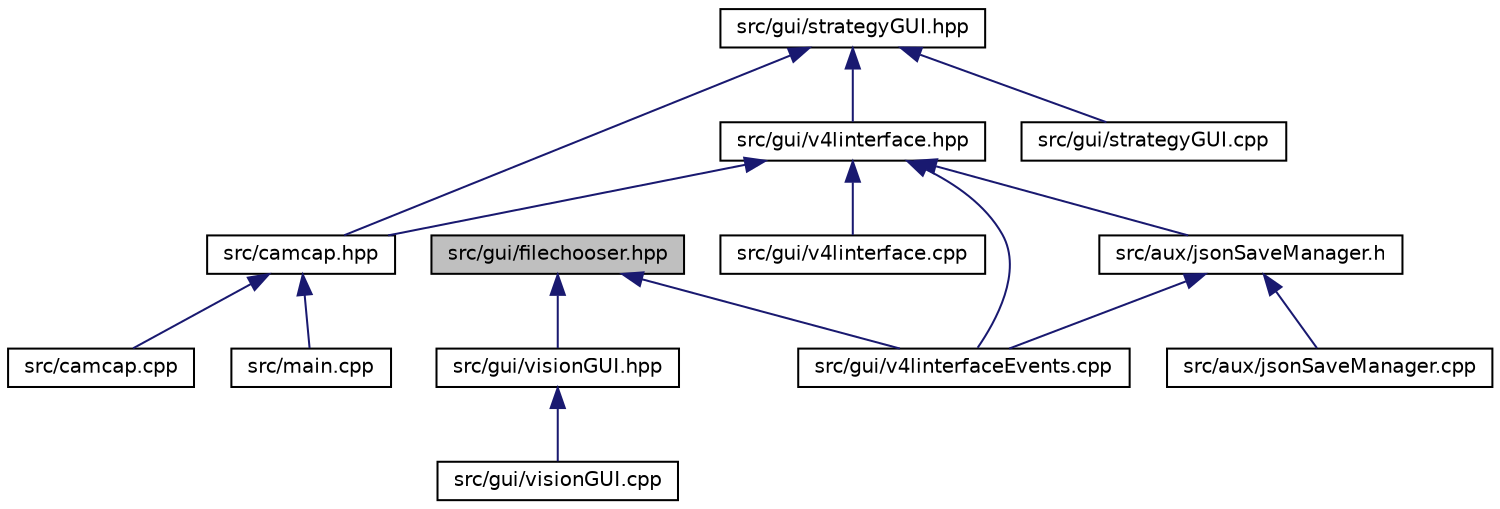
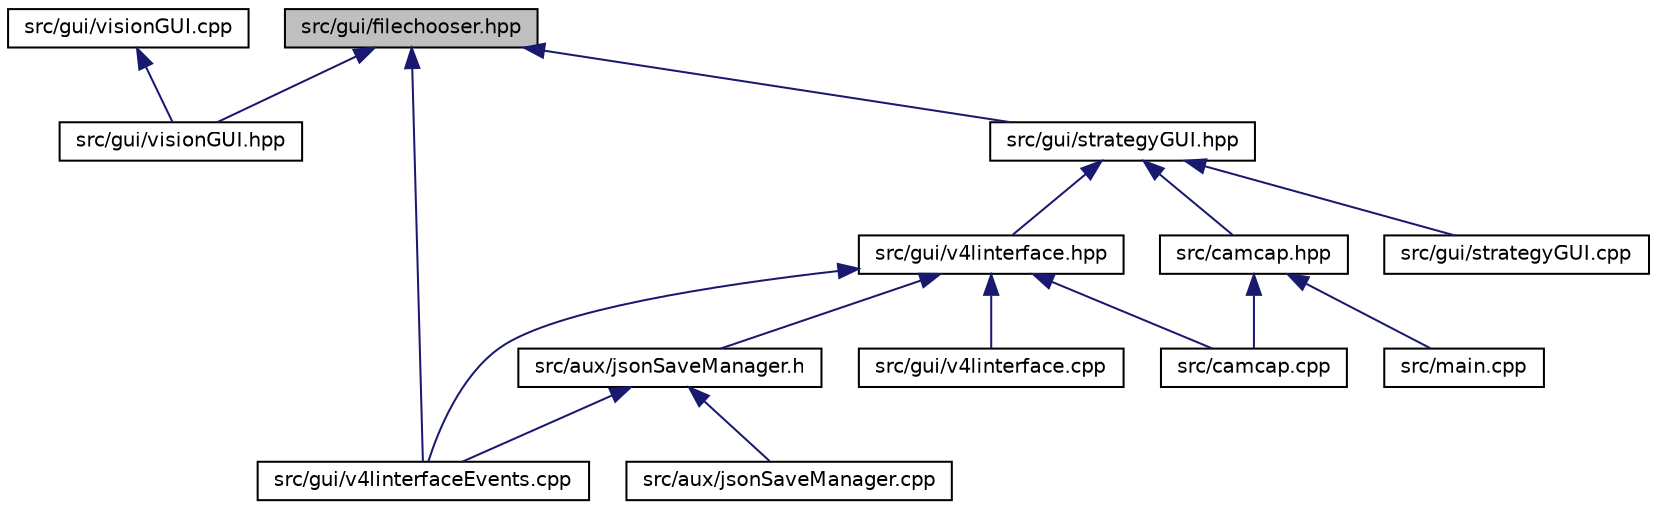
edge "src/gui/strategyGUI.hpp" -> "src/gui/filechooser.hpp": added
edge "src/camcap.hpp" -> "src/gui/v4linterface.hpp": now "src/camcap.cpp" -> "src/gui/v4linterface.hpp"
edge "src/gui/visionGUI.cpp" -> "src/gui/visionGUI.hpp": reversed
